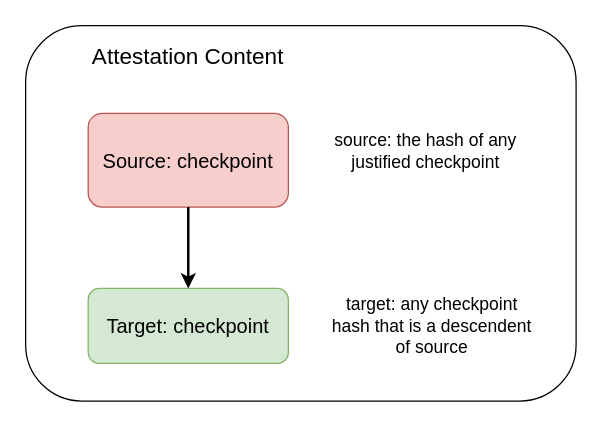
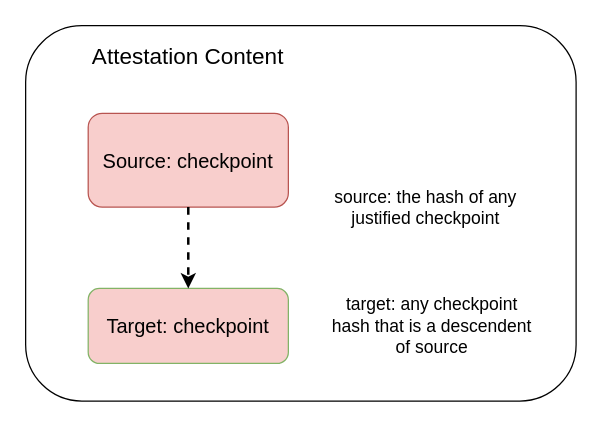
node "source: the hash of any justified checkpoint": moved (426, 151) -> (426, 207)
edge "Source: checkpoint" -> "Target: checkpoint": style solid -> dashed
node "Target: checkpoint": fillcolor #d5e8d4 -> #f8cecc
